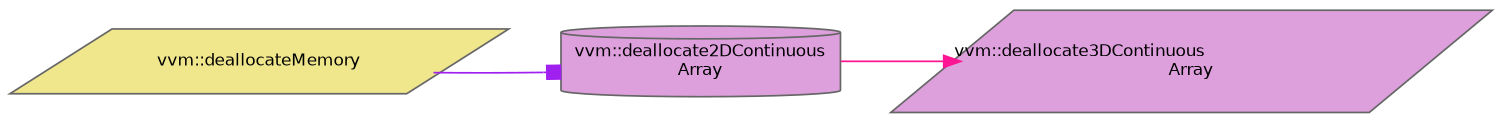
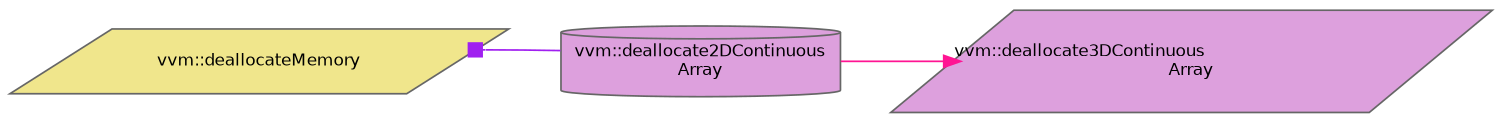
edge "vvm::deallocateMemory" -> "vvm::deallocate2DContinuous Array": reversed
